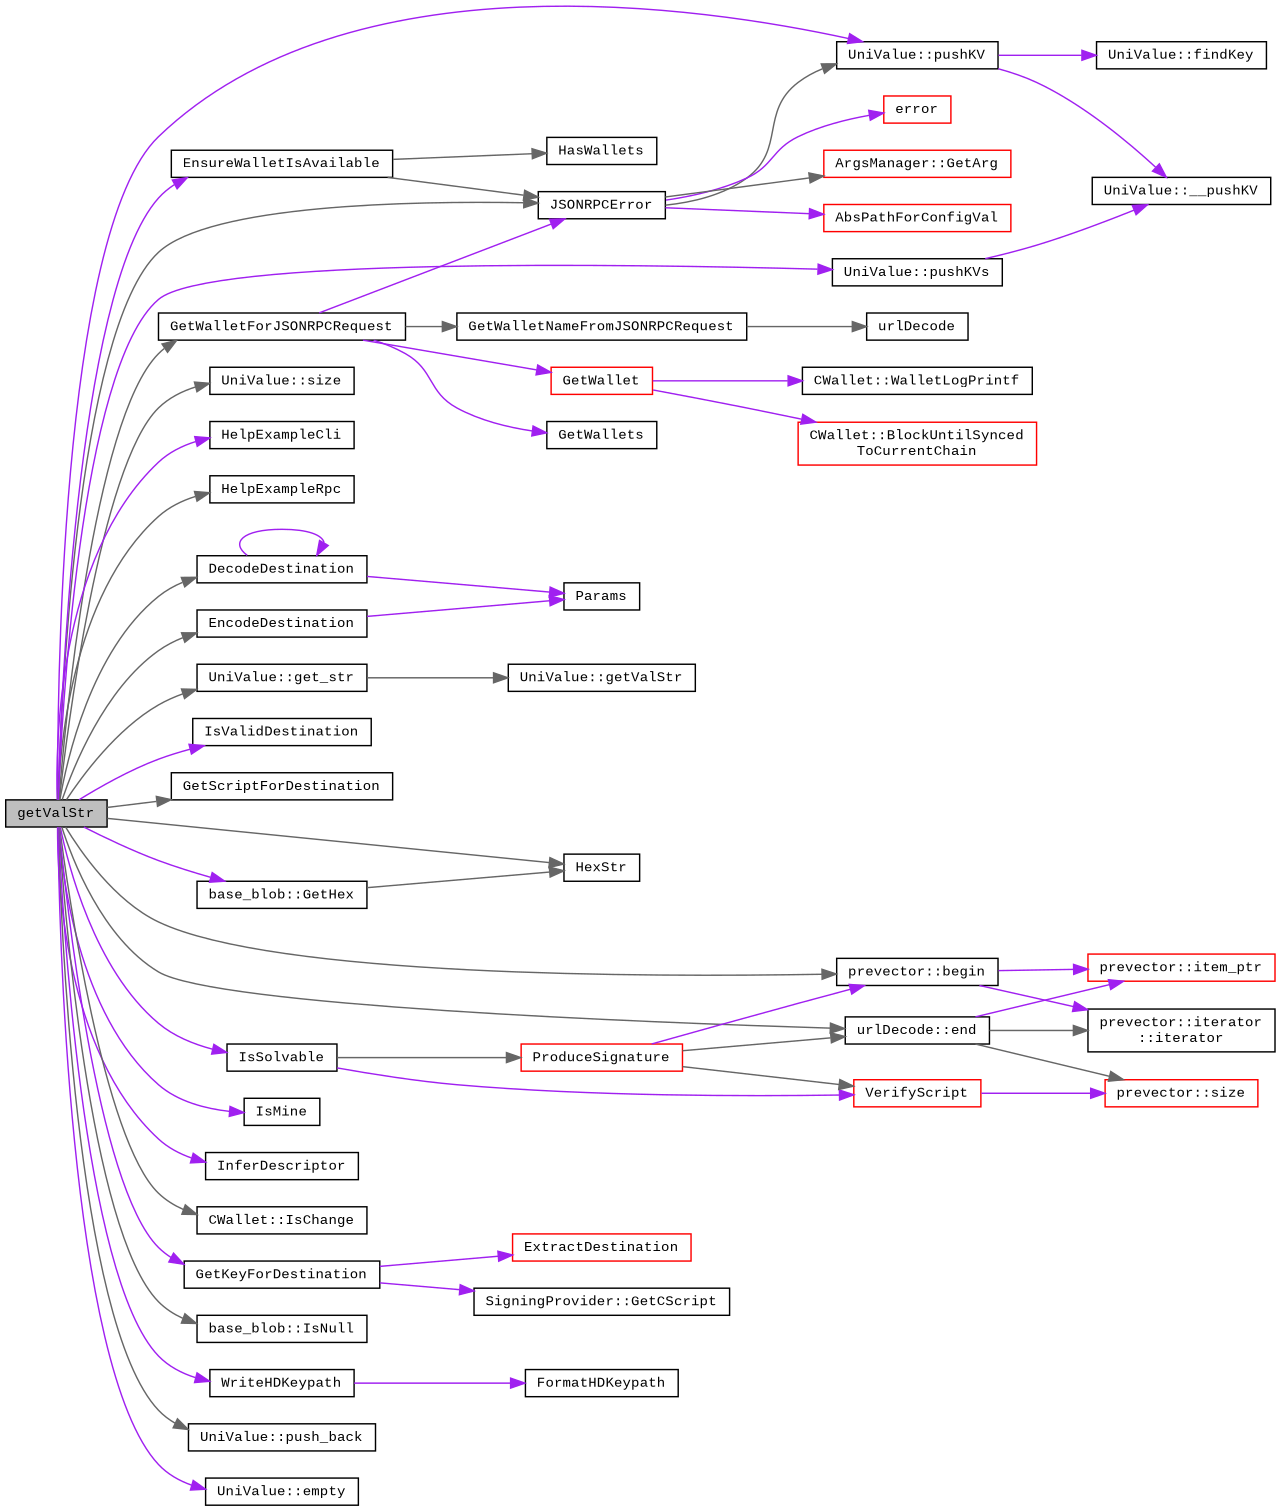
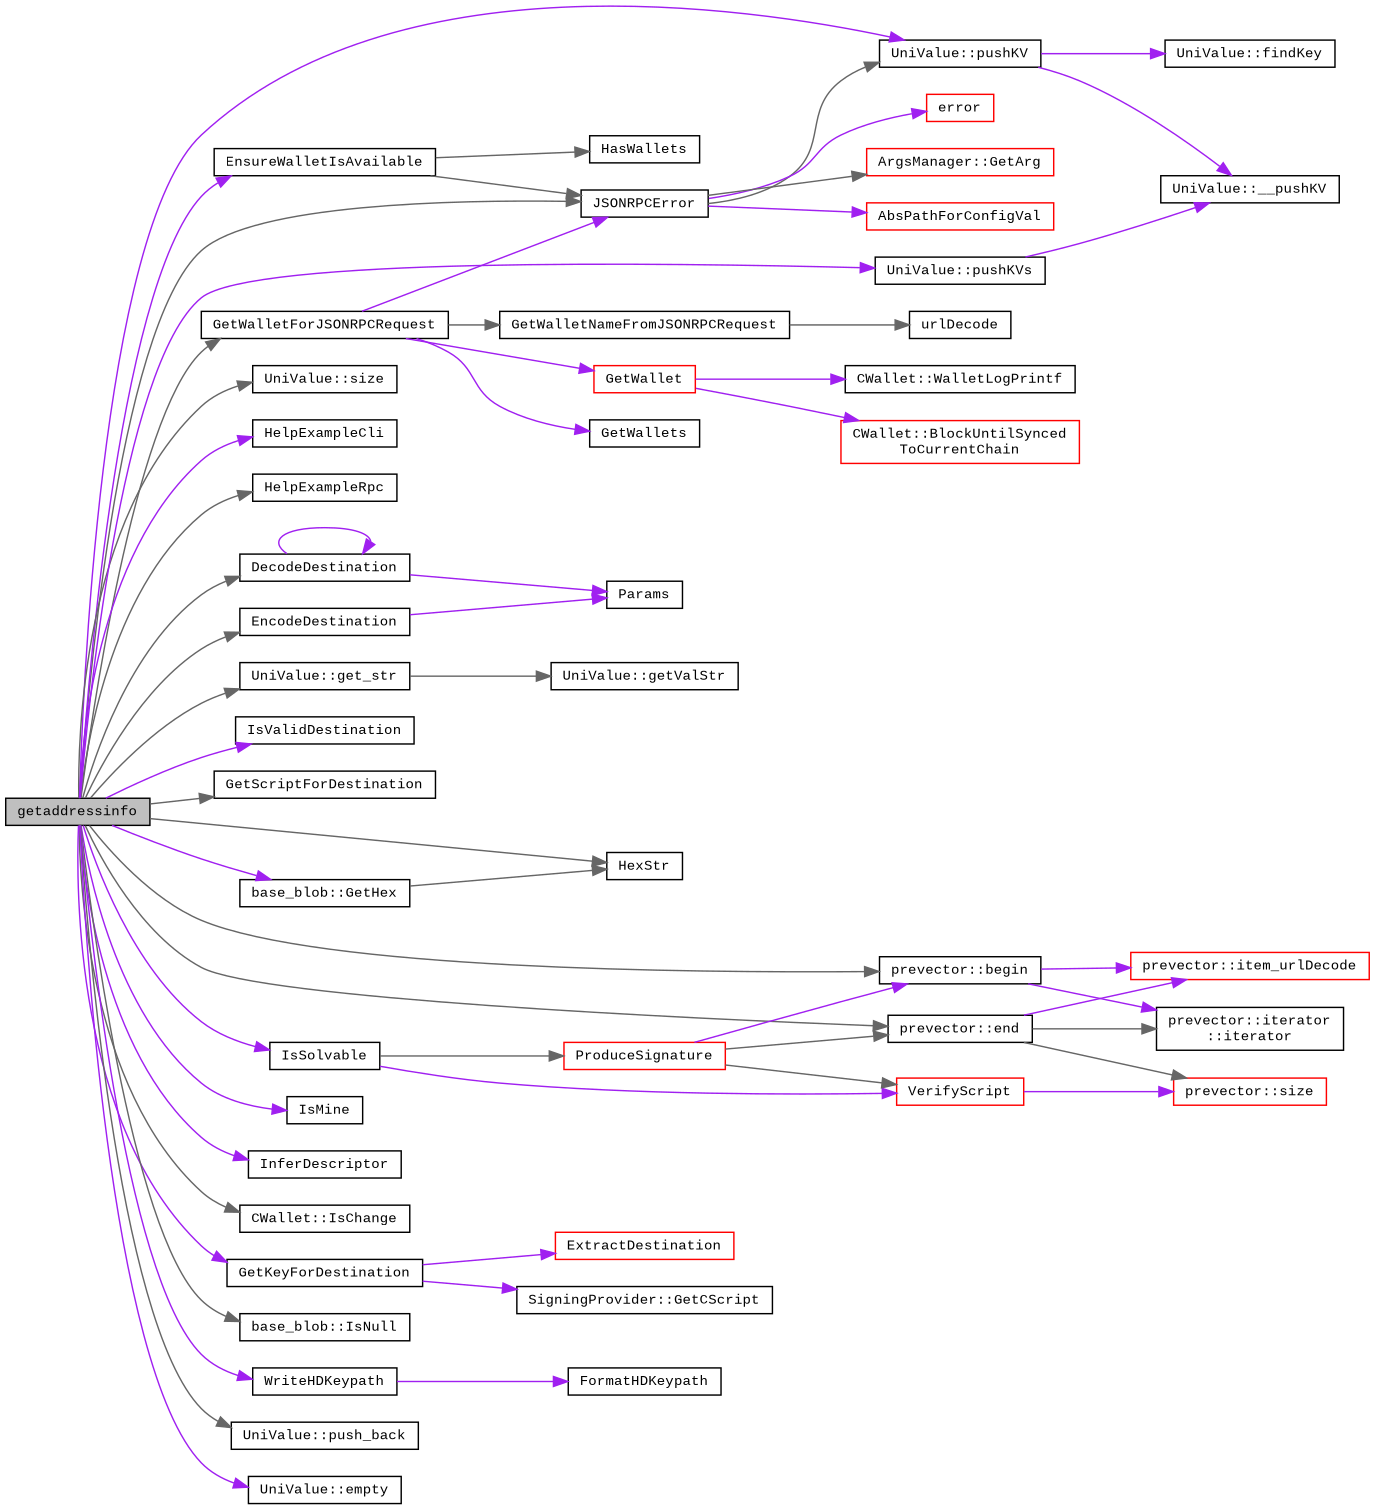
node "getValStr": label "getValStr" -> "getaddressinfo"
node "prevector::item_ptr": label "prevector::item_ptr" -> "prevector::item_urlDecode"
node "urlDecode::end": label "urlDecode::end" -> "prevector::end"
